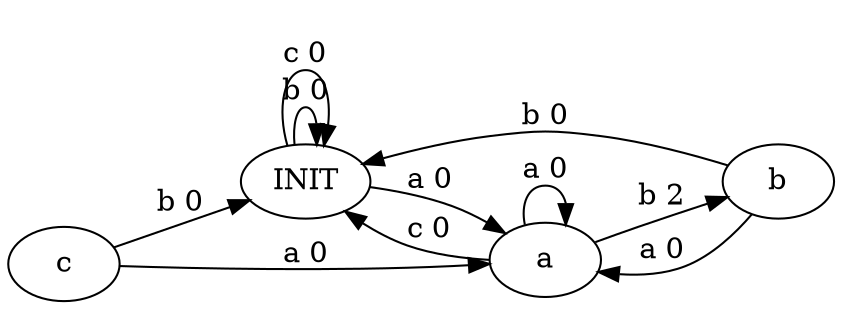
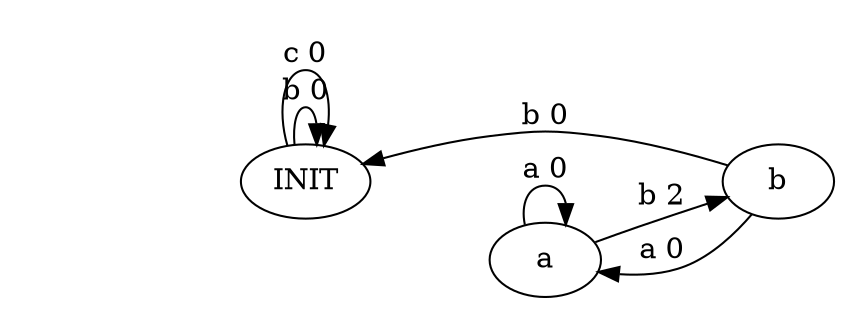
edge "INIT" -> "a": removed, label "a 0"
edge "a" -> "INIT": removed, label "c 0"
node "c": removed
